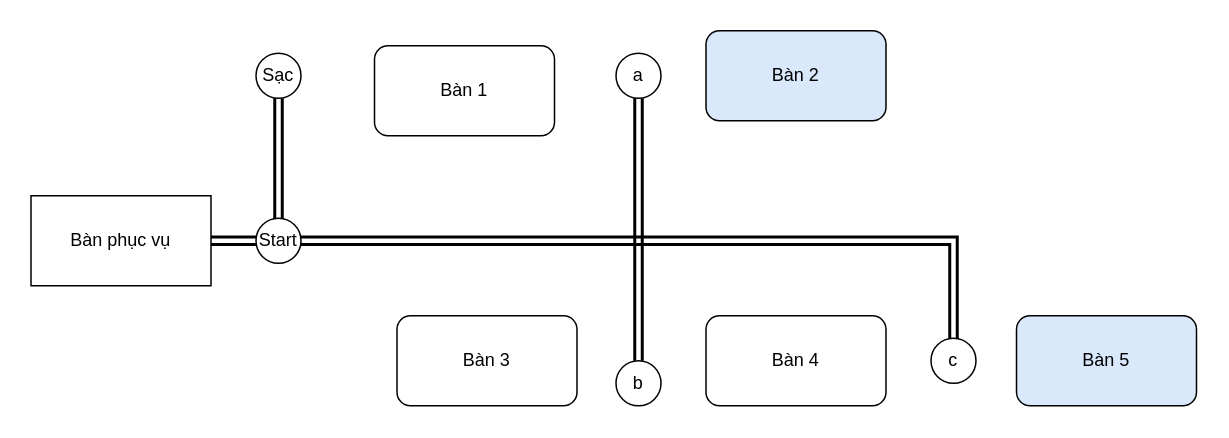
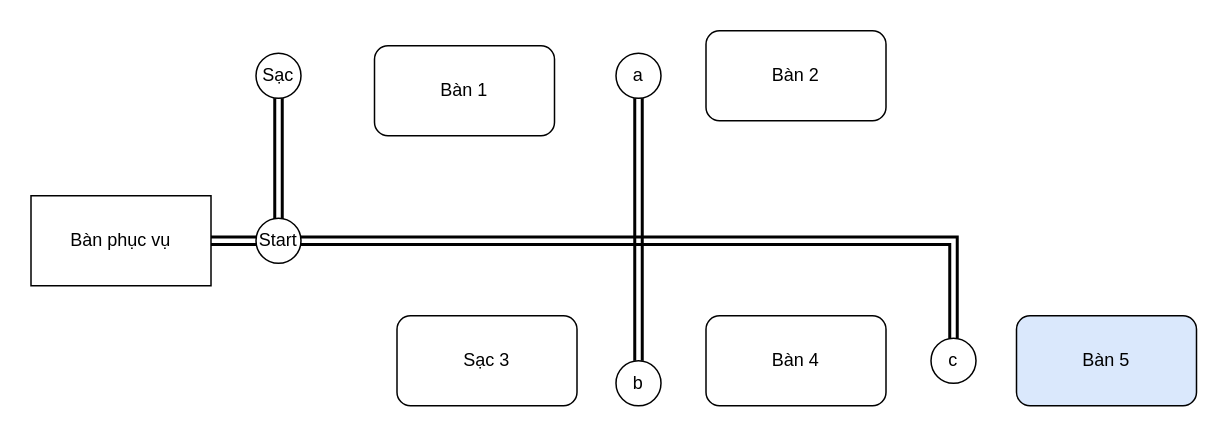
node "Bàn 2": fillcolor #dae8fc -> #ffffff
node "Bàn 3": label "Bàn 3" -> "Sạc 3"
